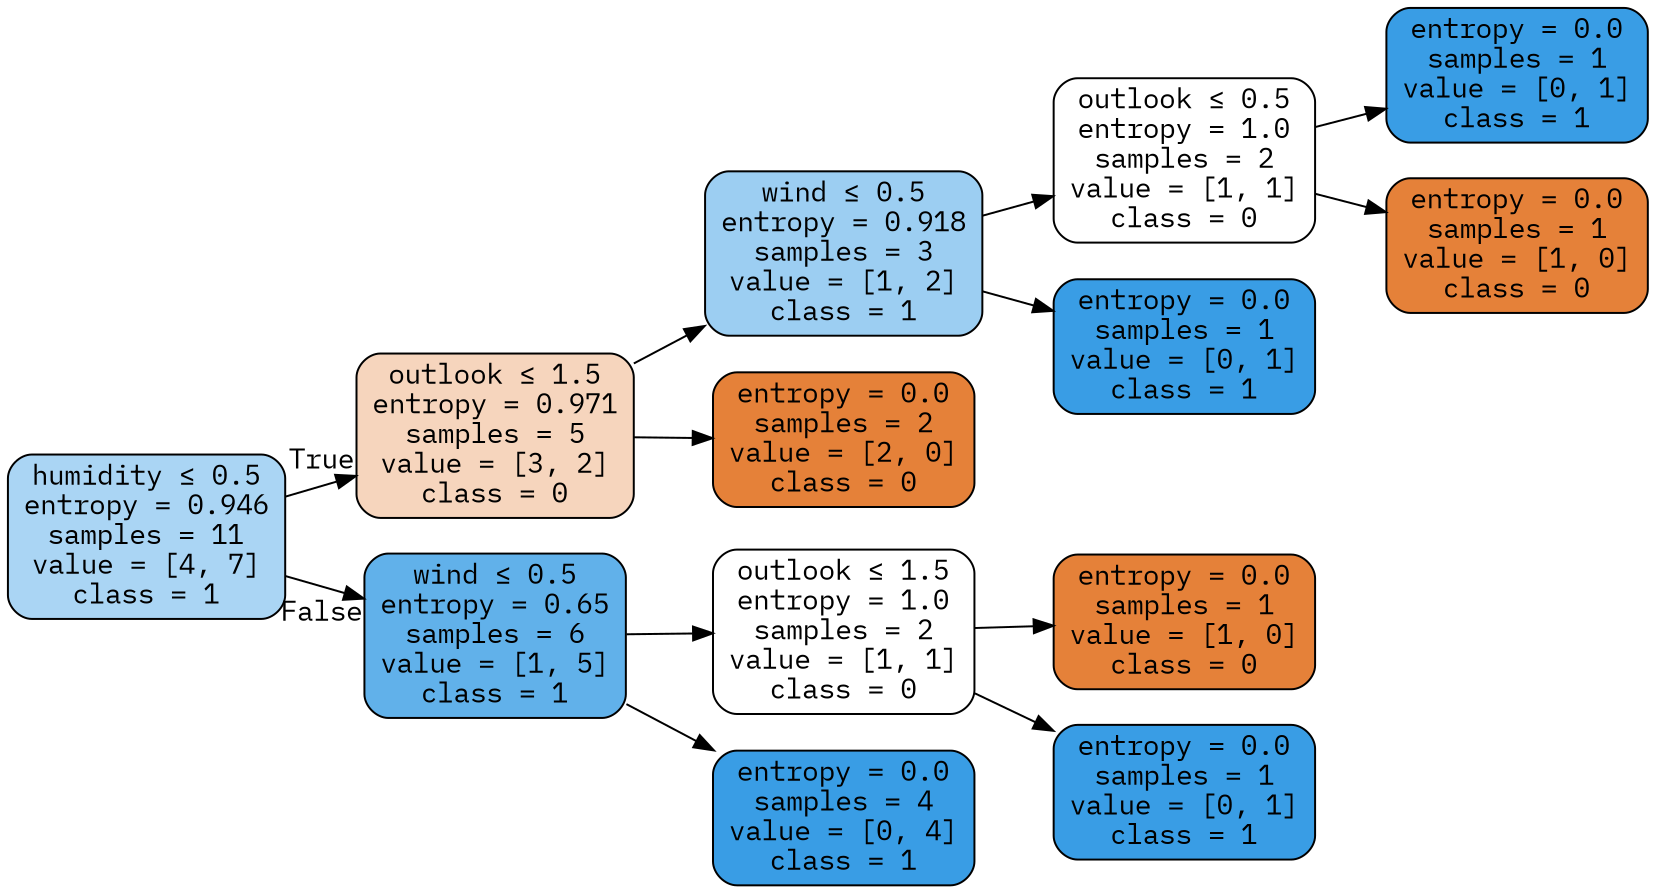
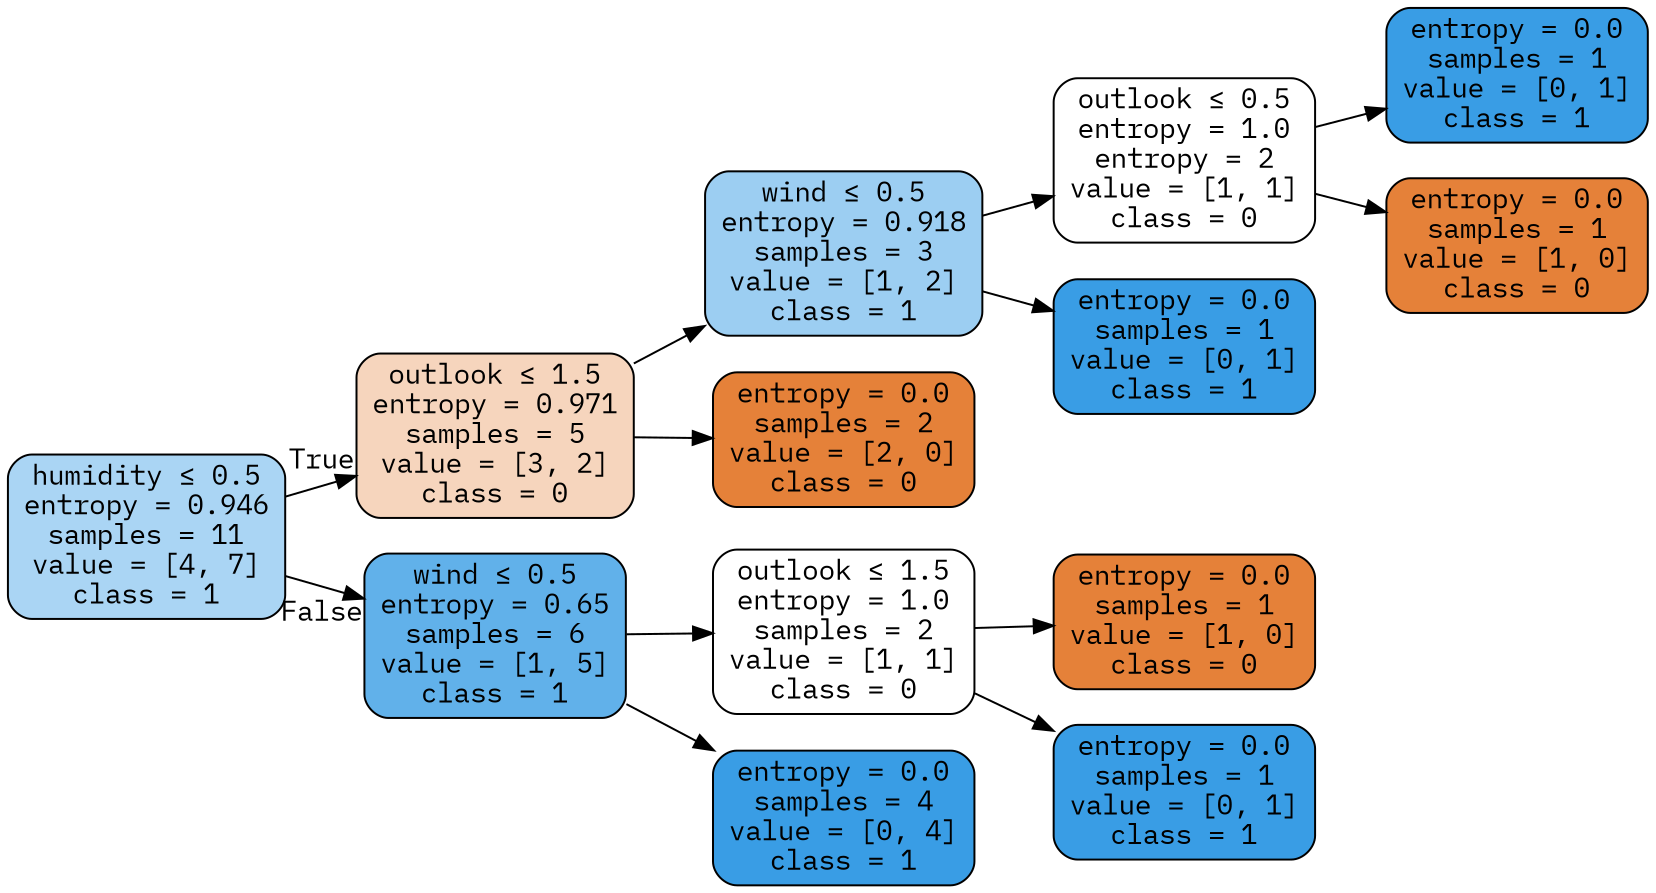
node "outlook ≤ 0.5": text "samples = 2" -> "entropy = 2"
